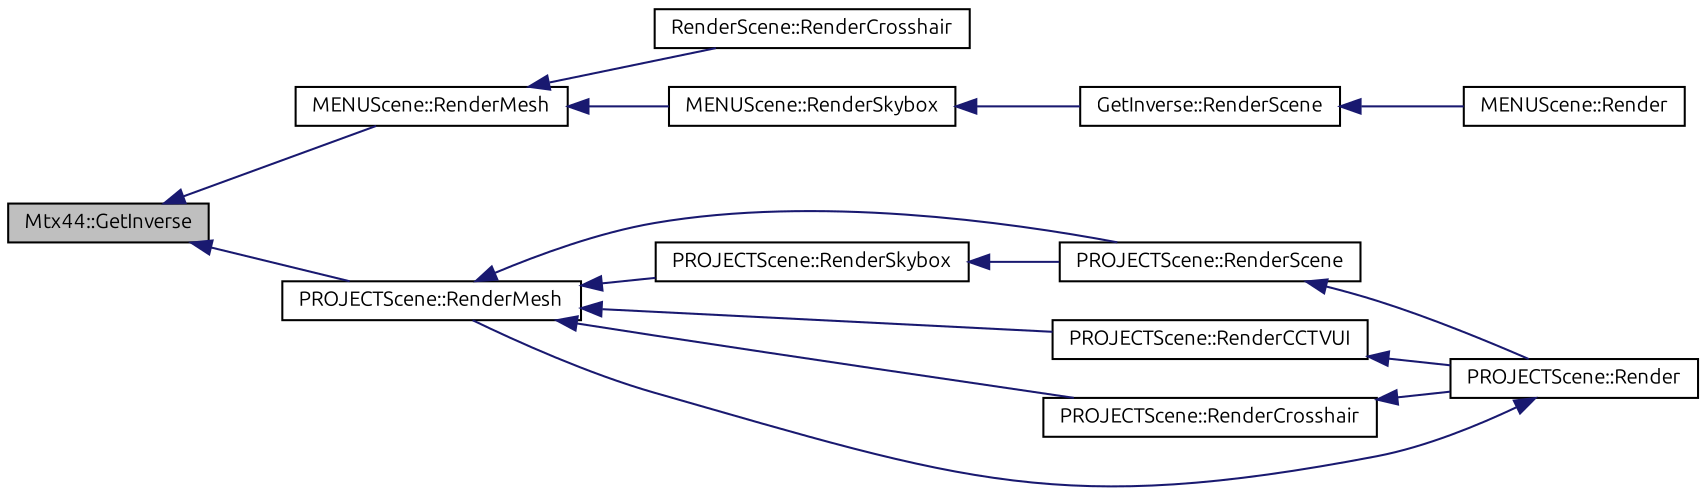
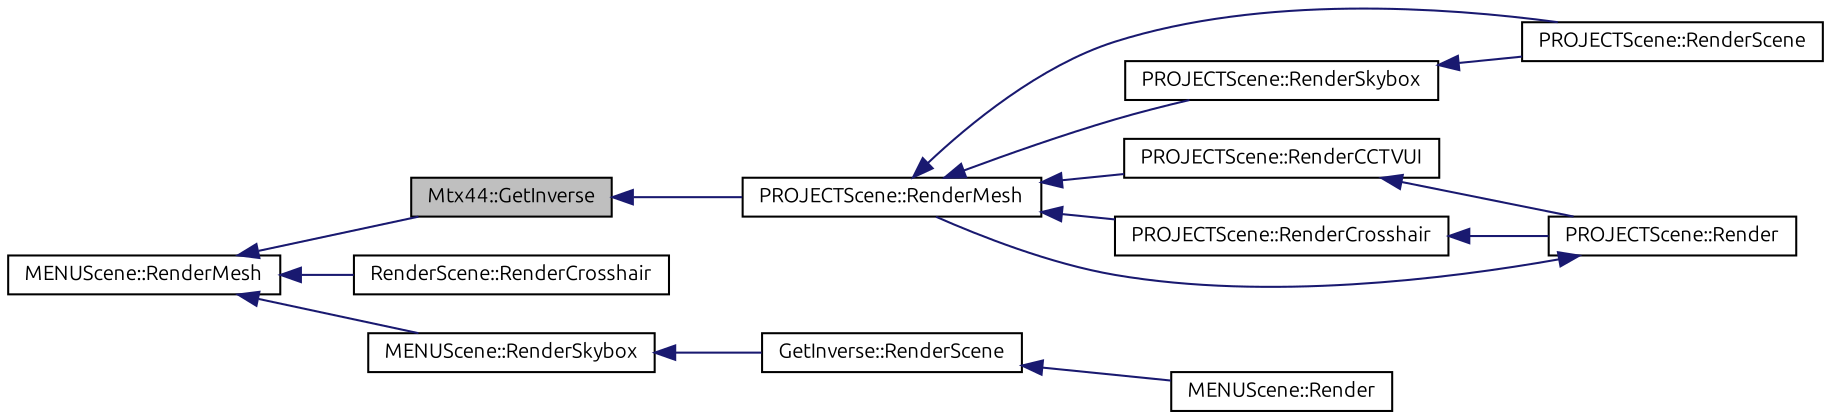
edge "MENUScene::RenderMesh" -> "Mtx44::GetInverse": reversed
edge "PROJECTScene::Render" -> "PROJECTScene::RenderScene": removed
